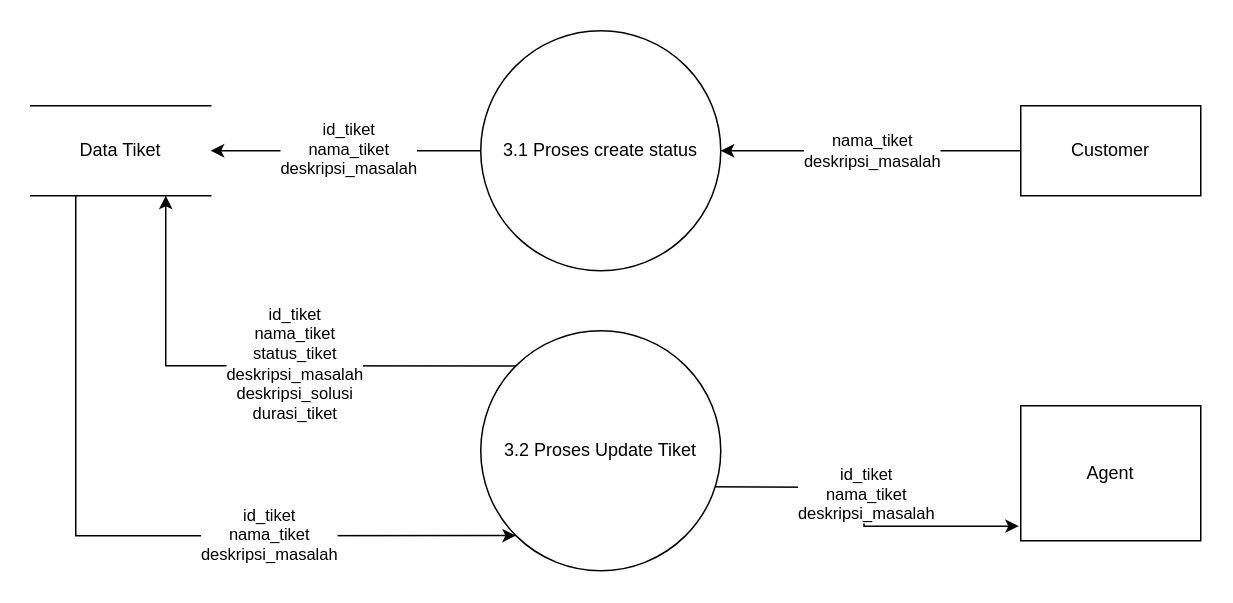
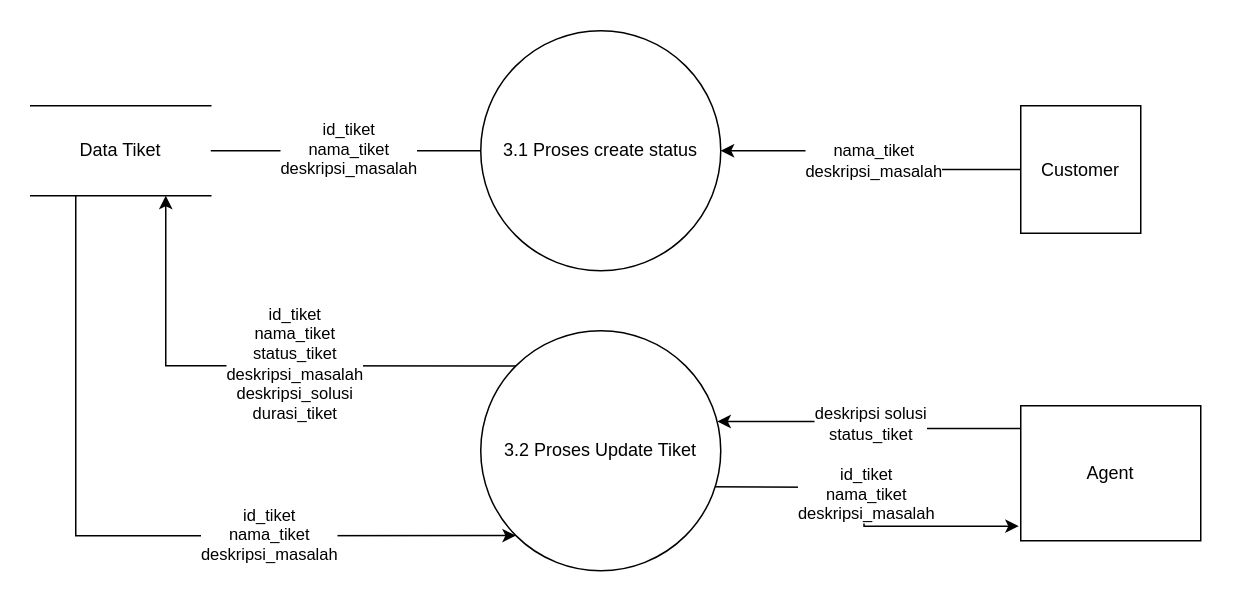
edge "3.1 Proses create status" -> "Data Tiket": arrowhead classic -> none
node "Customer": size 180x90 -> 120x128
edge "Agent" -> "3.2 Proses Update Tiket": added, label "deskripsi solusi status_tiket"
